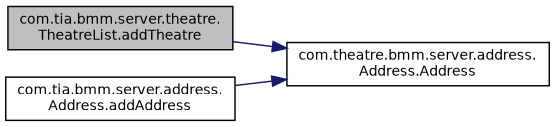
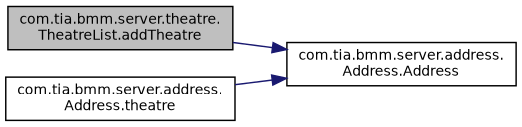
node "com.theatre.bmm.server.address. Address.Address": label "com.theatre.bmm.server.address. Address.Address" -> "com.tia.bmm.server.address. Address.Address"
node "com.tia.bmm.server.address. Address.addAddress": label "com.tia.bmm.server.address. Address.addAddress" -> "com.tia.bmm.server.address. Address.theatre"
